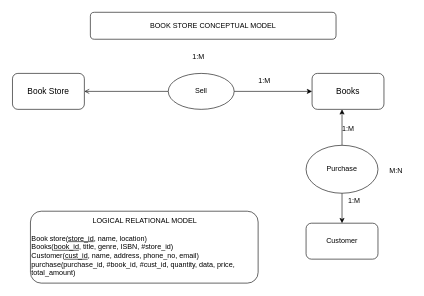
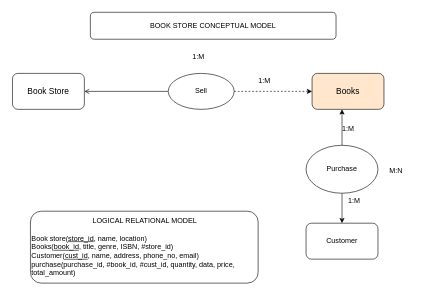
edge "Sell" -> "Books": style solid -> dashed
node "Books": fillcolor #ffffff -> #ffe6cc
